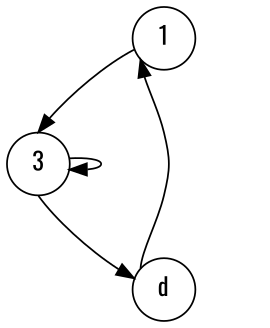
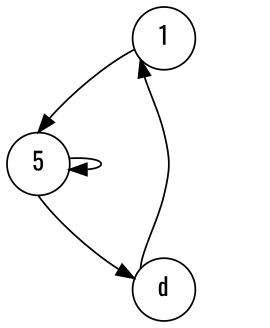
node "3": label "3" -> "5"
